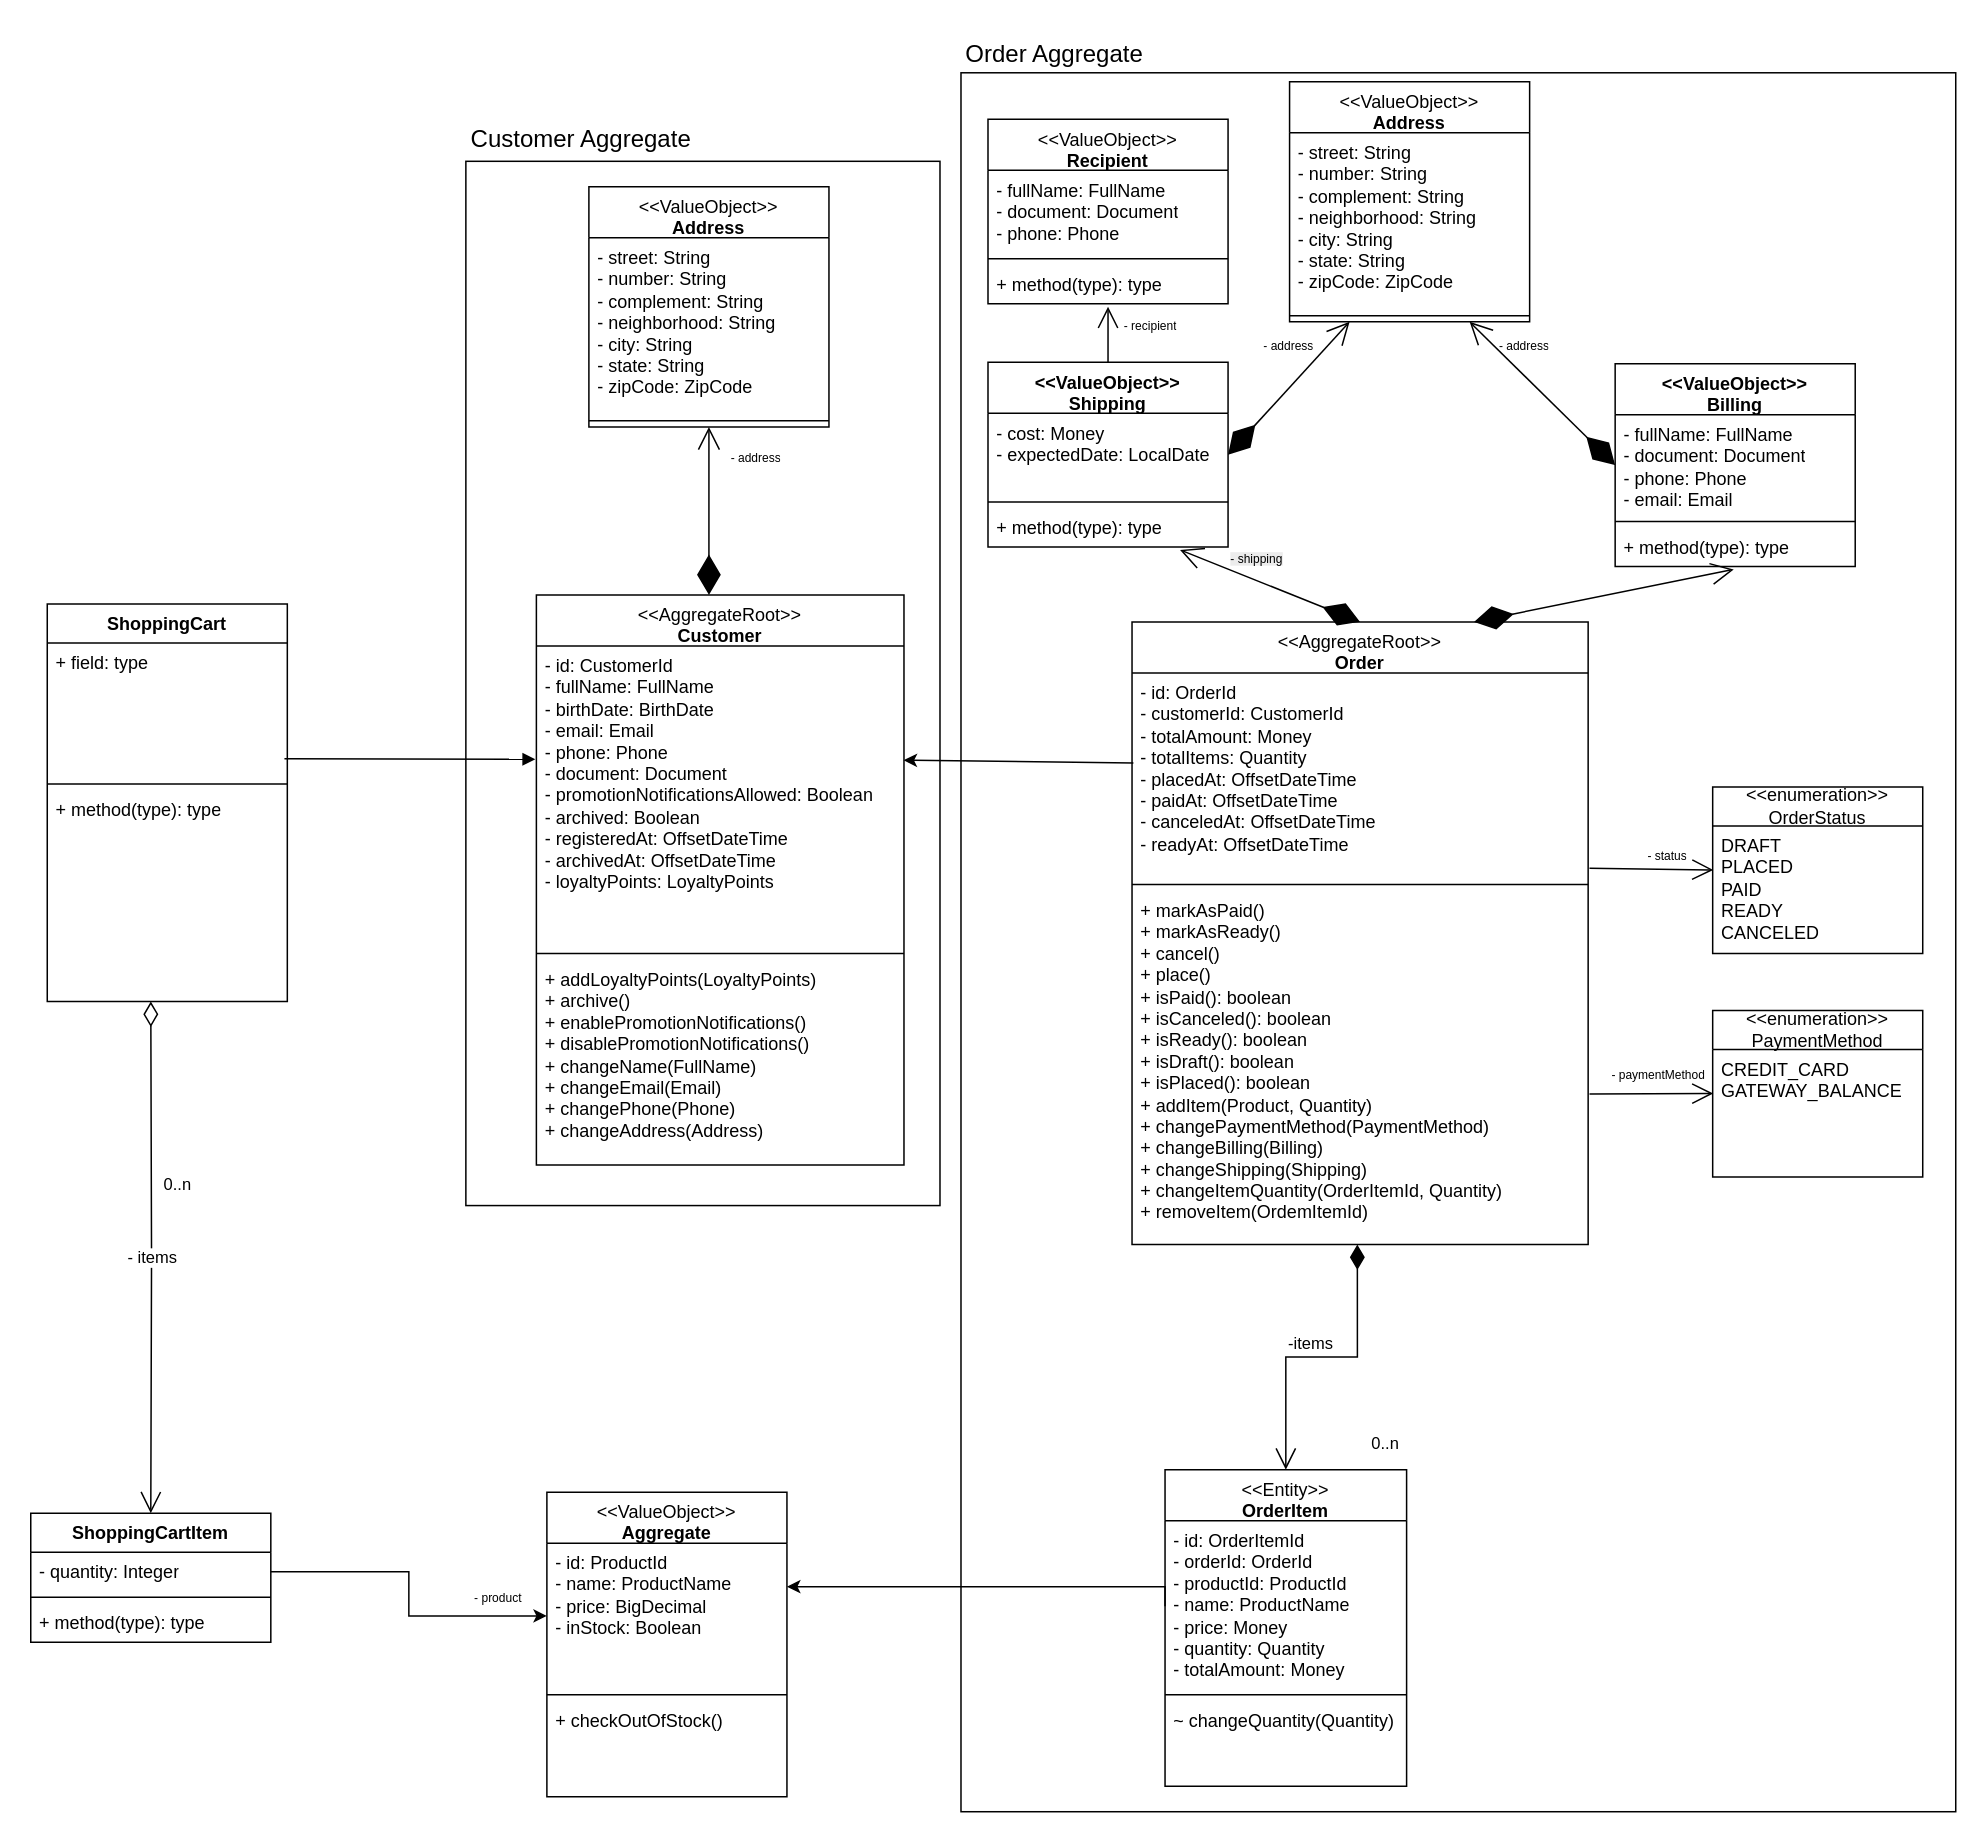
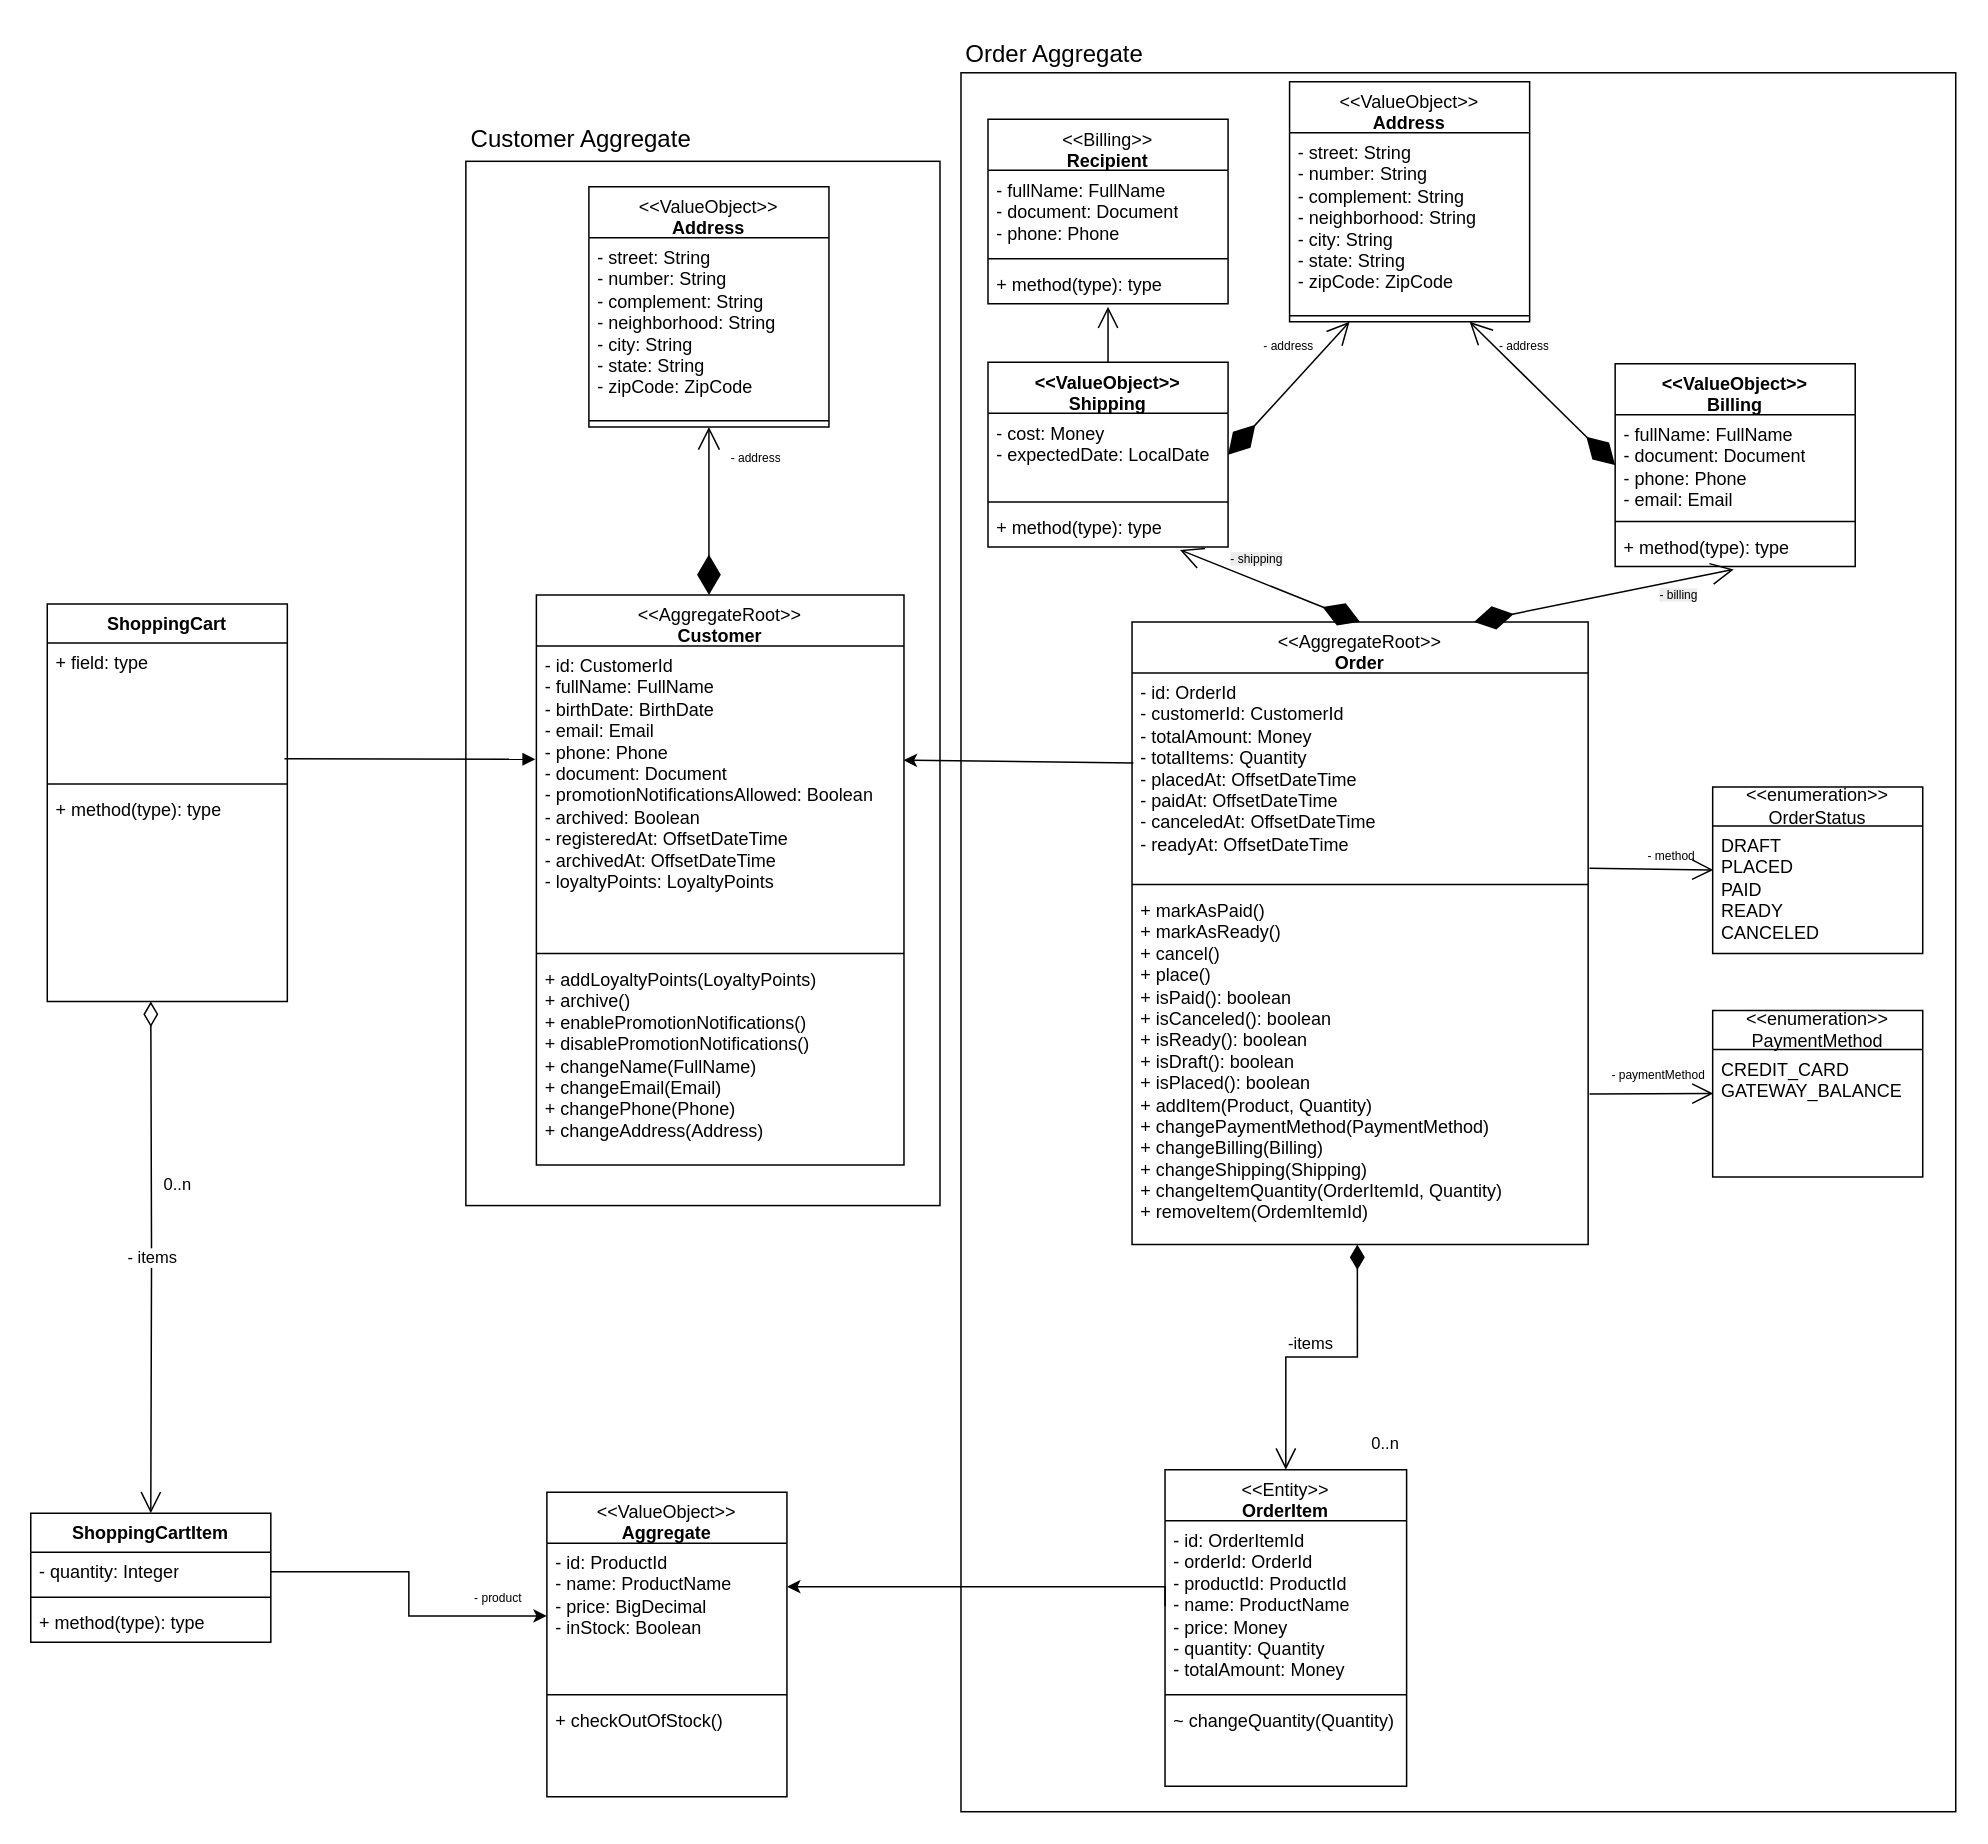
node "<<ValueObject>> Recipient": label "<<ValueObject>> Recipient" -> "<<Billing>> Recipient"
node "- recipient": removed
node "- billing": added
node "- status": label "- status" -> "- method"
